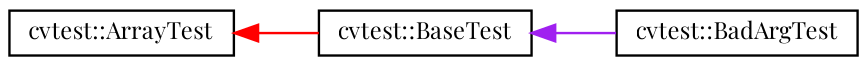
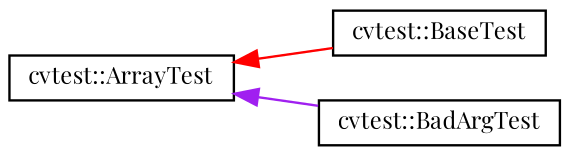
edge "cvtest::BadArgTest" -> "cvtest::BaseTest": now "cvtest::BadArgTest" -> "cvtest::ArrayTest"
